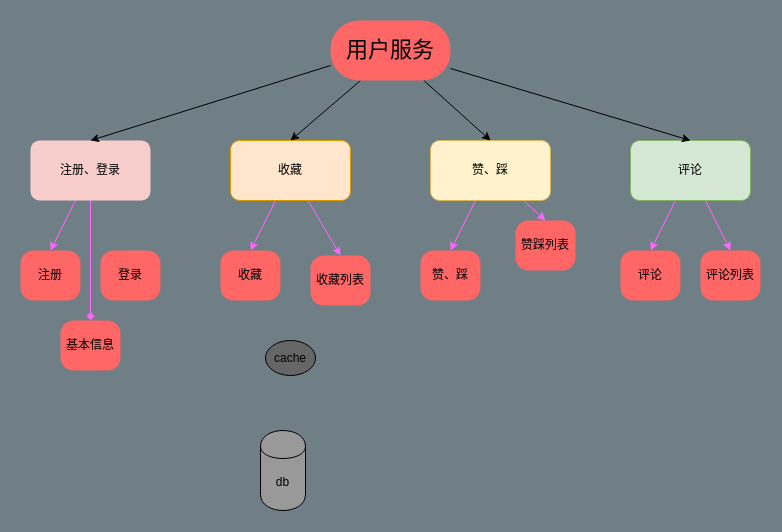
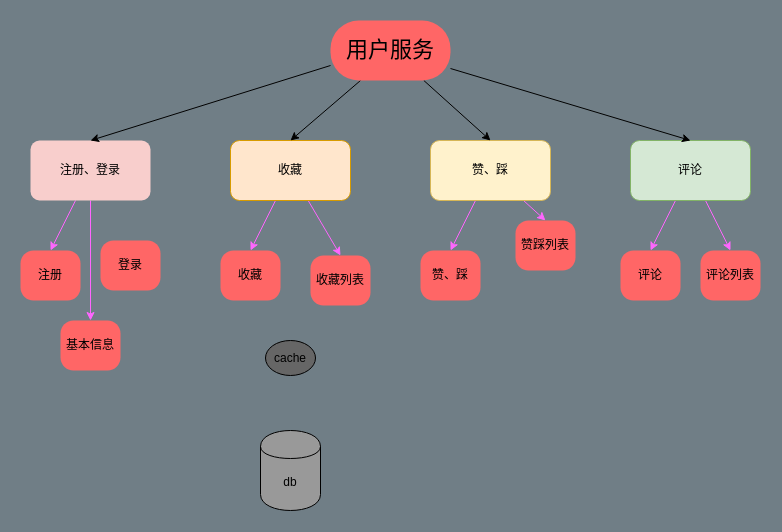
node "登录": moved (131, 276) -> (131, 266)
edge "注册、登录" -> "基本信息": arrowhead diamond -> classic
node "db": size 45x80 -> 60x80
